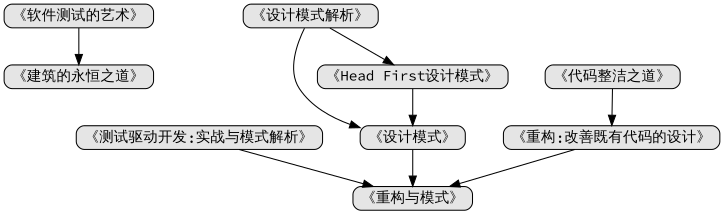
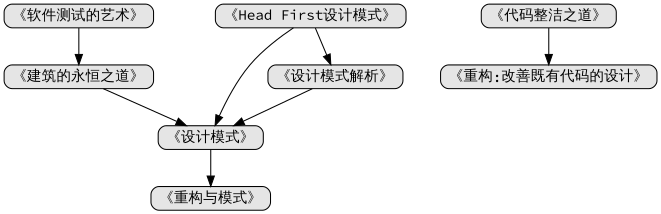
edge "《设计模式解析》" -> "《Head First设计模式》": reversed
edge "《建筑的永恒之道》" -> "《设计模式》": added
node "《测试驱动开发:实战与模式解析》": removed
edge "《重构:改善既有代码的设计》" -> "《重构与模式》": removed
